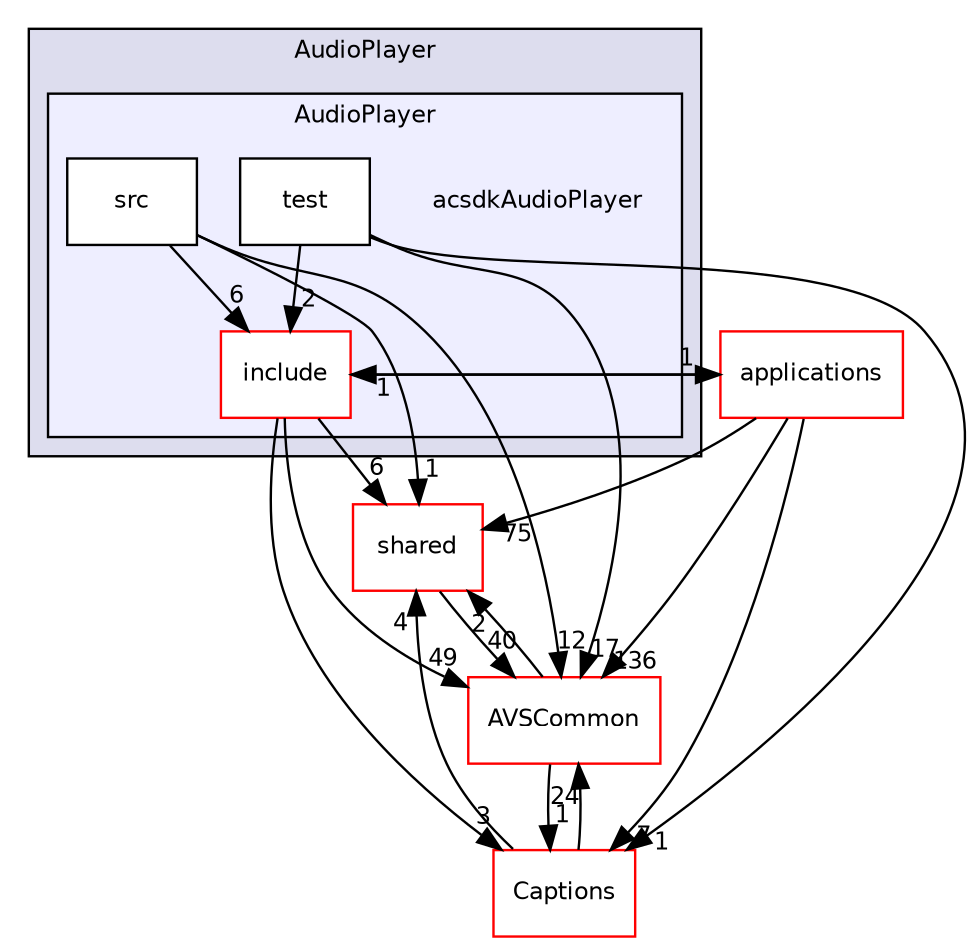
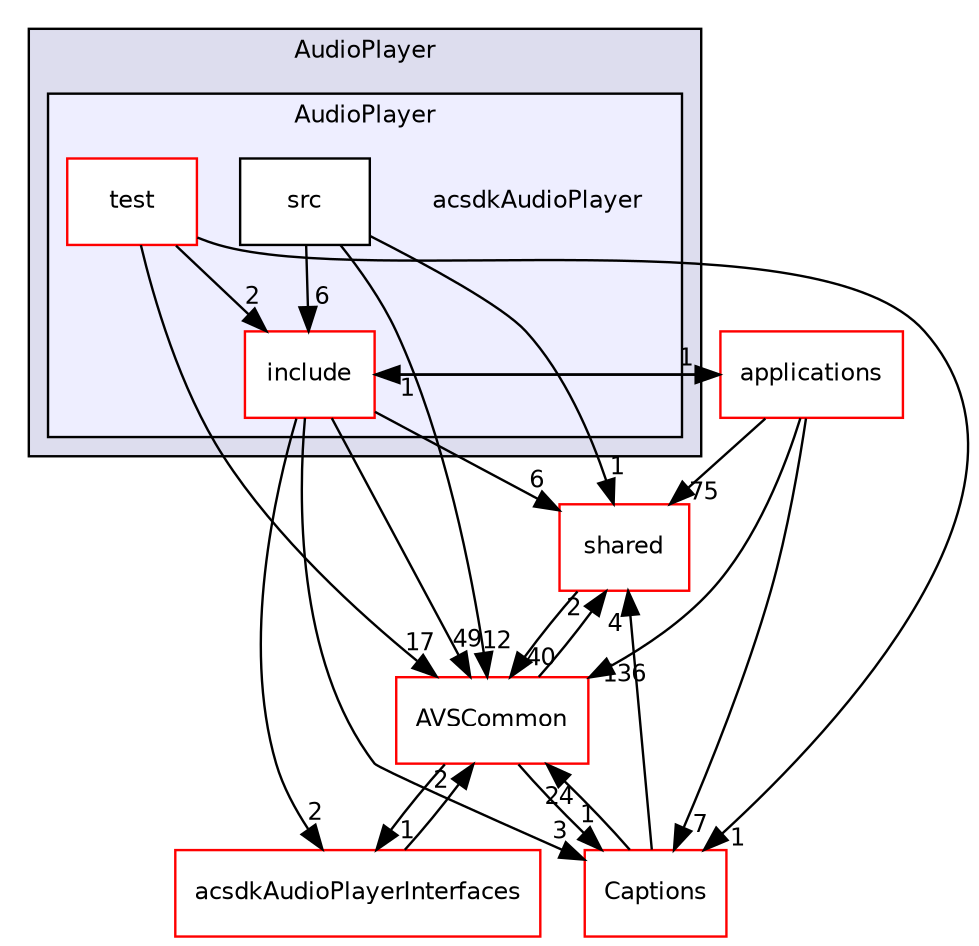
node "test": color black -> red
node "acsdkAudioPlayerInterfaces": added
